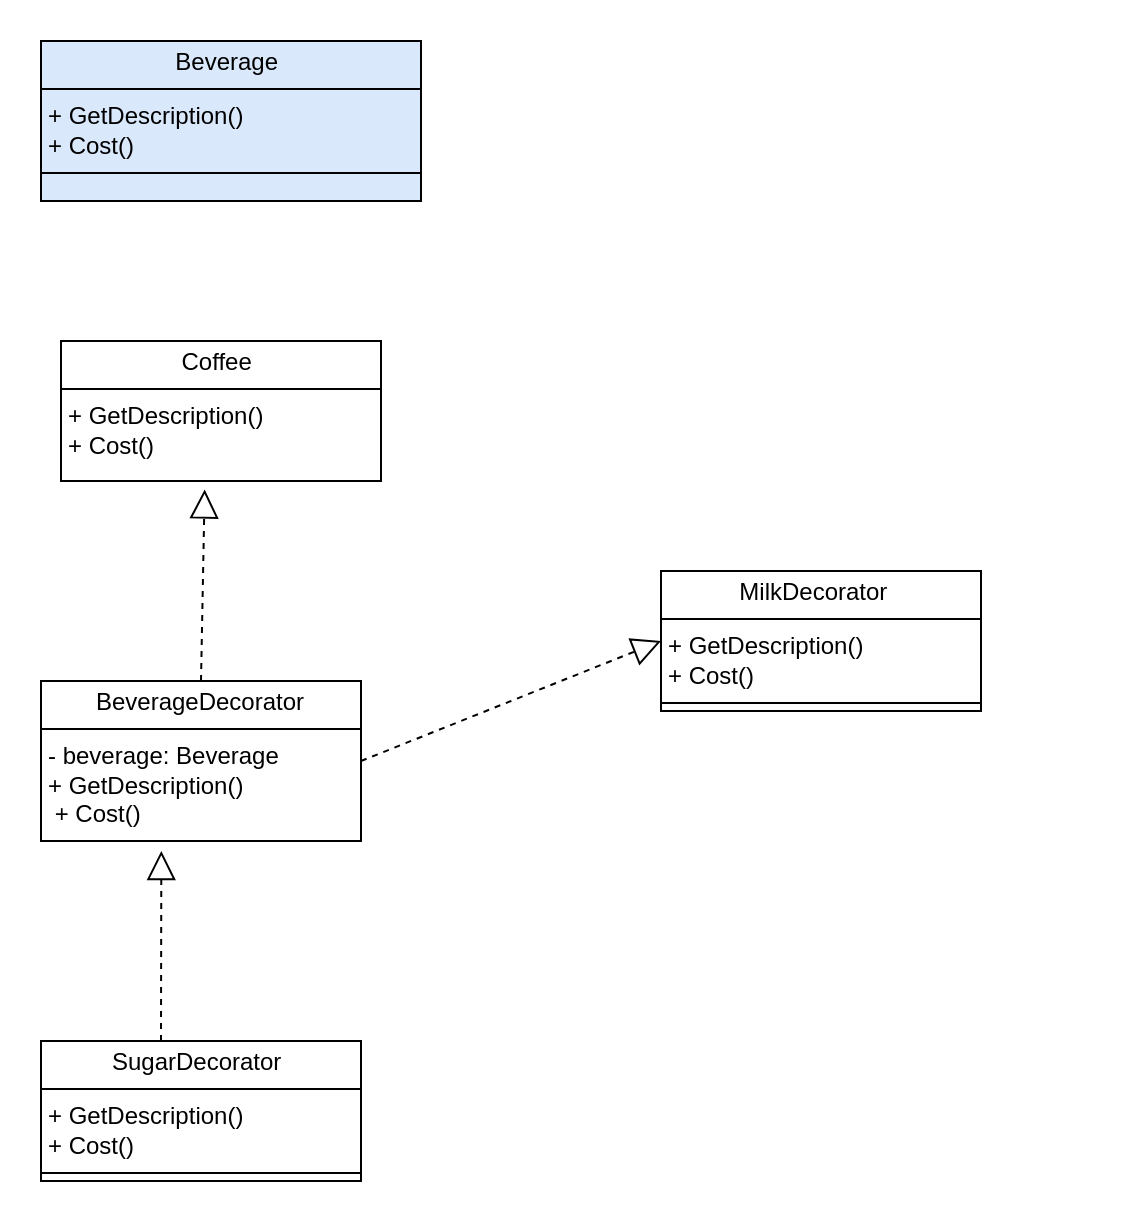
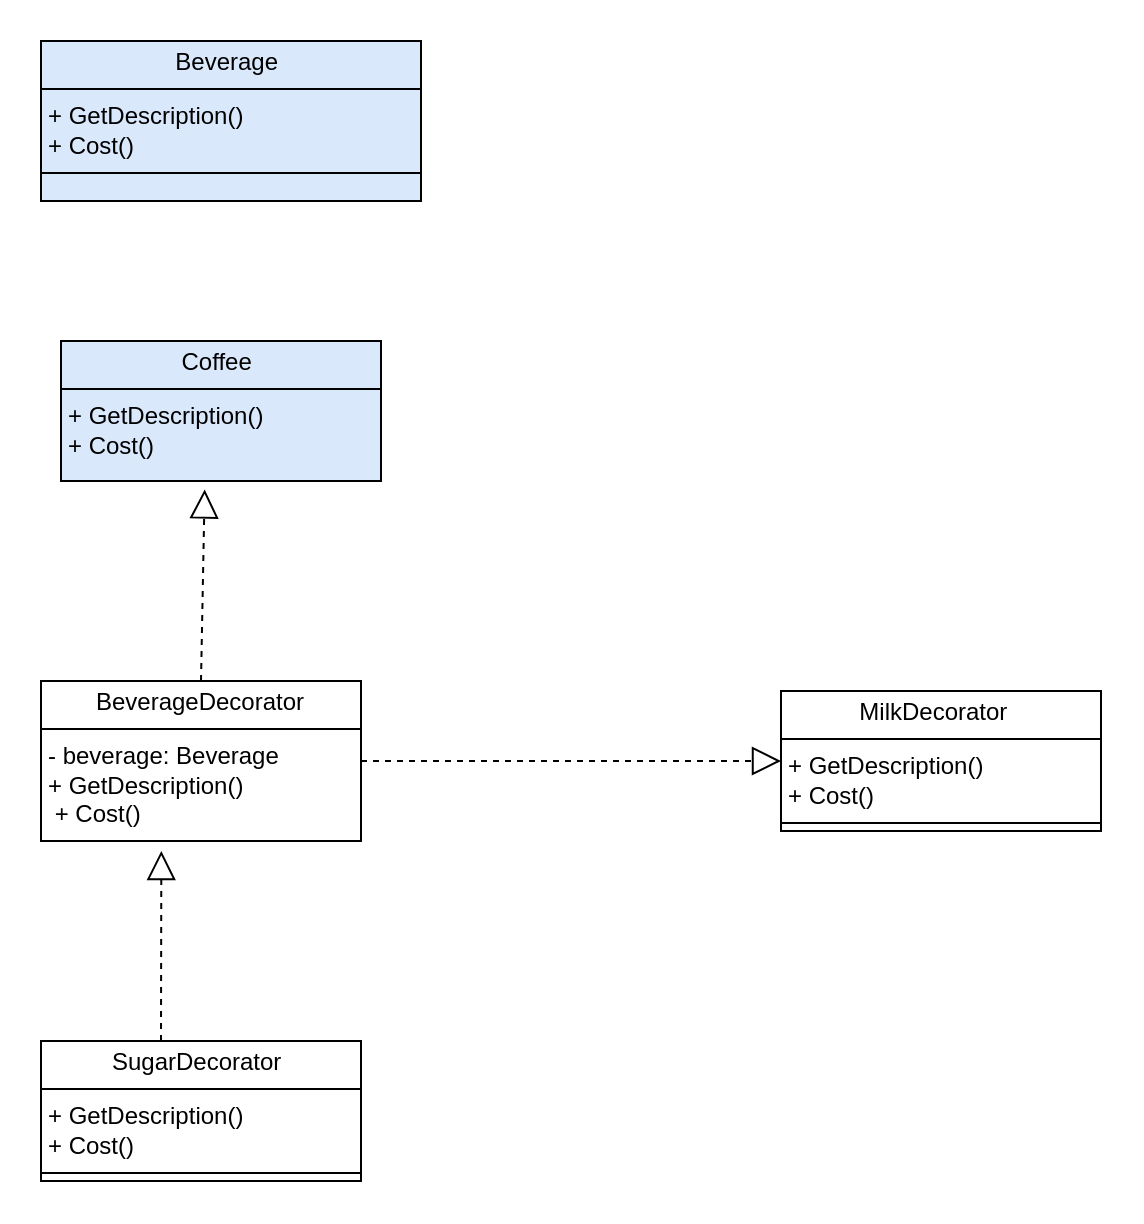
node "Coffee + GetDescription() + Cost()": fillcolor #ffffff -> #dae8fc
node "MilkDecorator + GetDescription() + Cost()": moved (821, 641) -> (941, 761)
